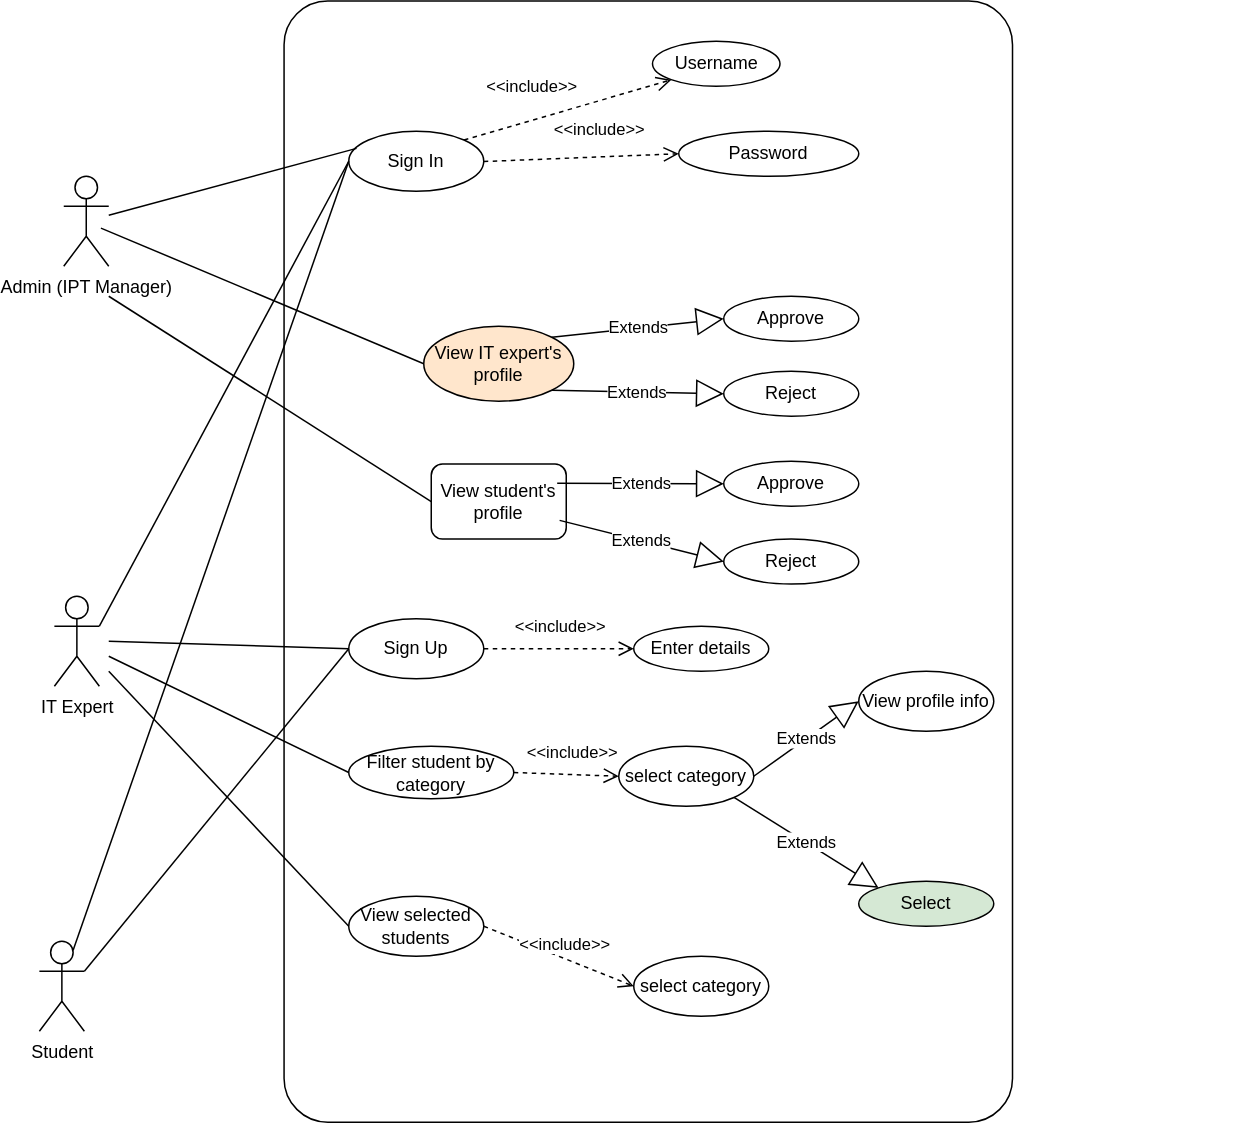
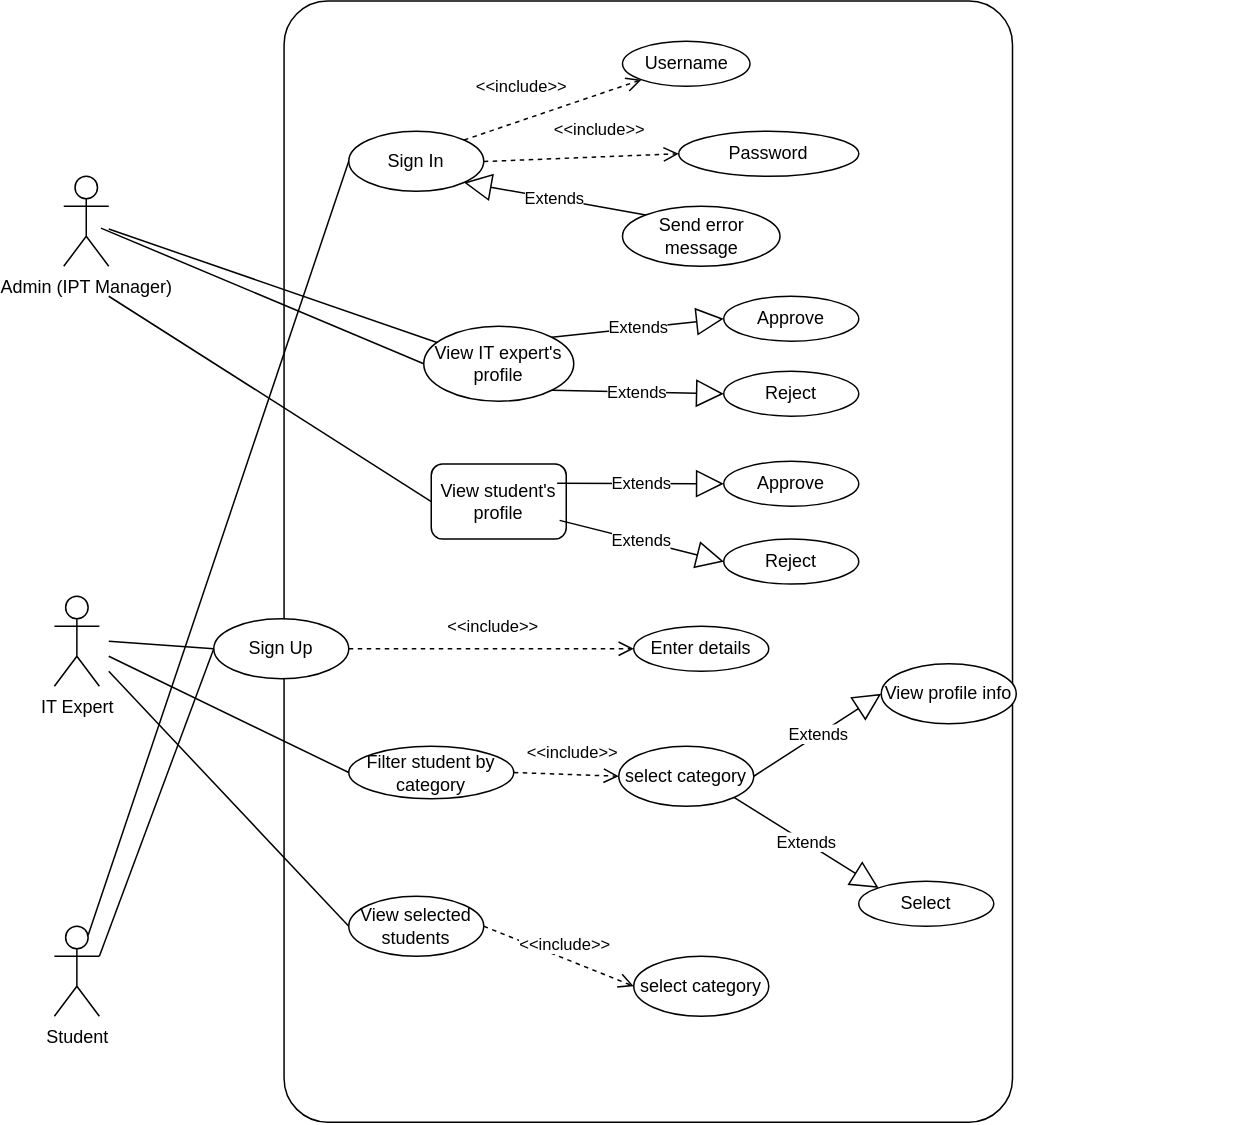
node "Username": moved (716, 64) -> (686, 64)
edge "Sign In" -- "Admin (IPT Manager)": now "View IT expert's profile" -- "Admin (IPT Manager)"
edge "Send error message" -> "Sign In": added, label "Extends"
node "Send error message": added
node "View IT expert's profile": fillcolor #ffe6cc -> #ffffff
edge "Sign In" -- "IT Expert": removed
node "Sign Up": moved (416, 649) -> (281, 649)
node "View profile info": moved (926, 701) -> (949, 694)
node "Select": fillcolor #d5e8d4 -> #ffffff
node "Student": moved (62, 986) -> (77, 971)
